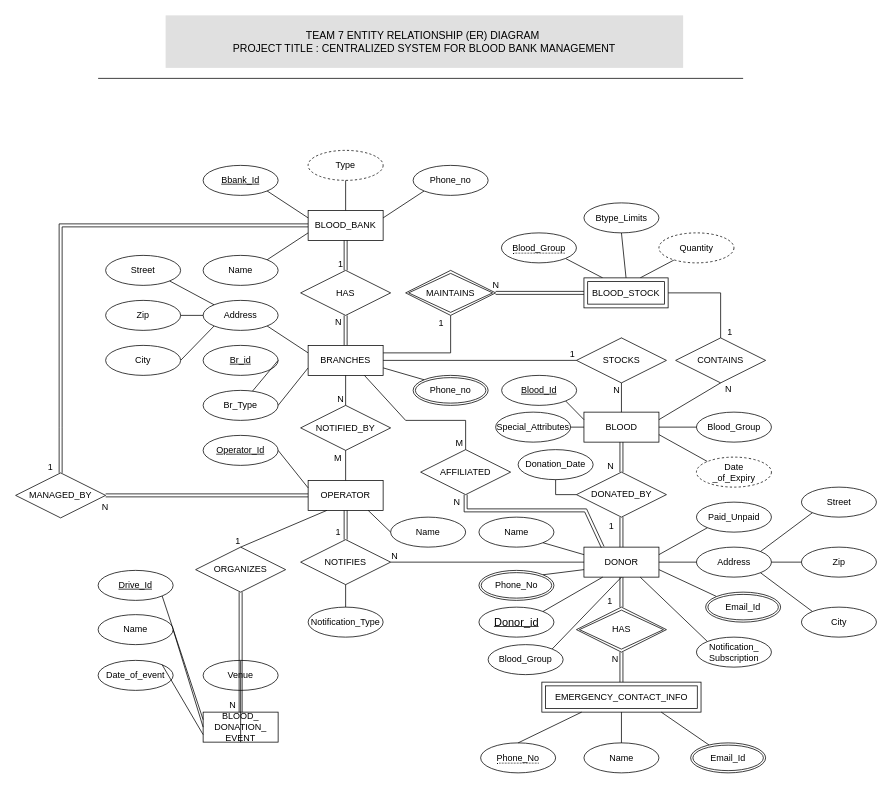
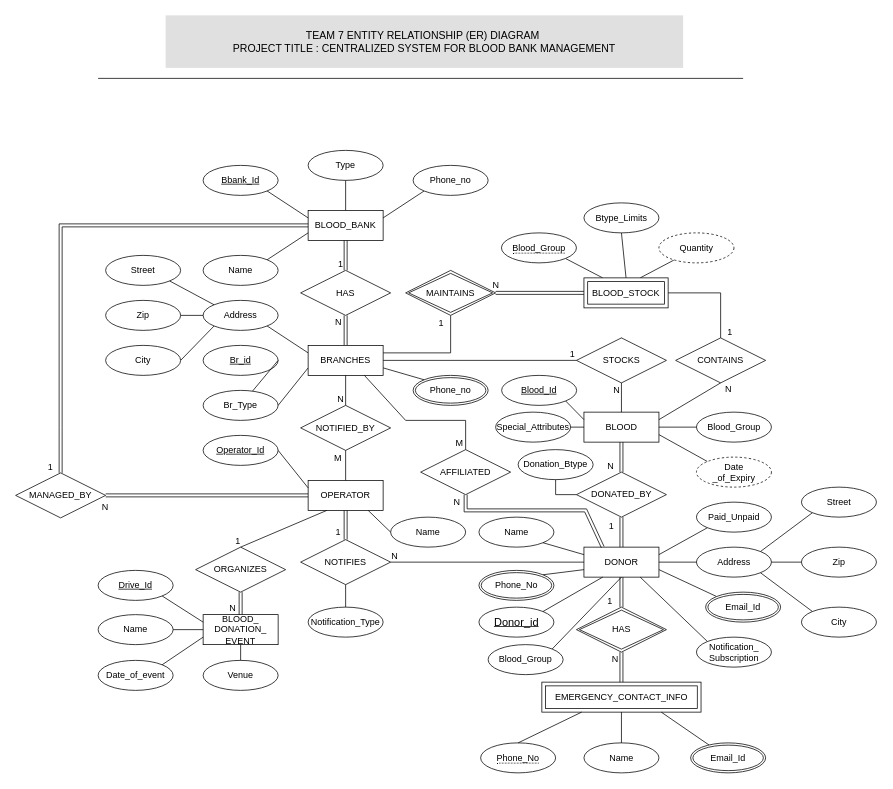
node "Type": style dashed -> solid
node "Donation_Date": label "Donation_Date" -> "Donation_Btype"
node "BLOOD_ DONATION_ EVENT": moved (240, 727) -> (240, 630)
